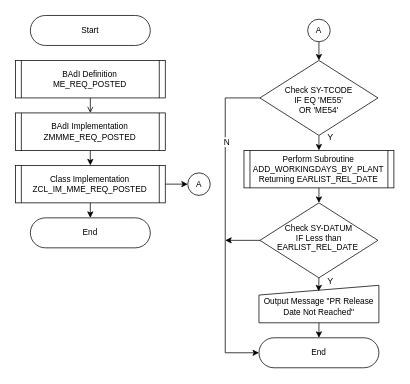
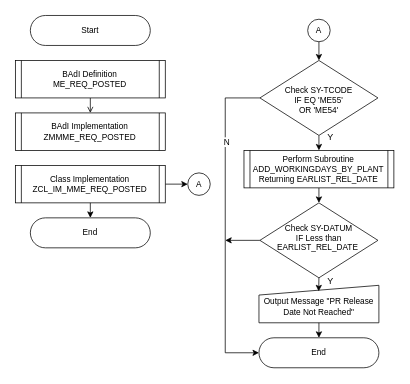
edge "BAdI Implementation ZMMME_REQ_POSTED" -> "Class Implementation ZCL_IM_MME_REQ_POSTED": removed
